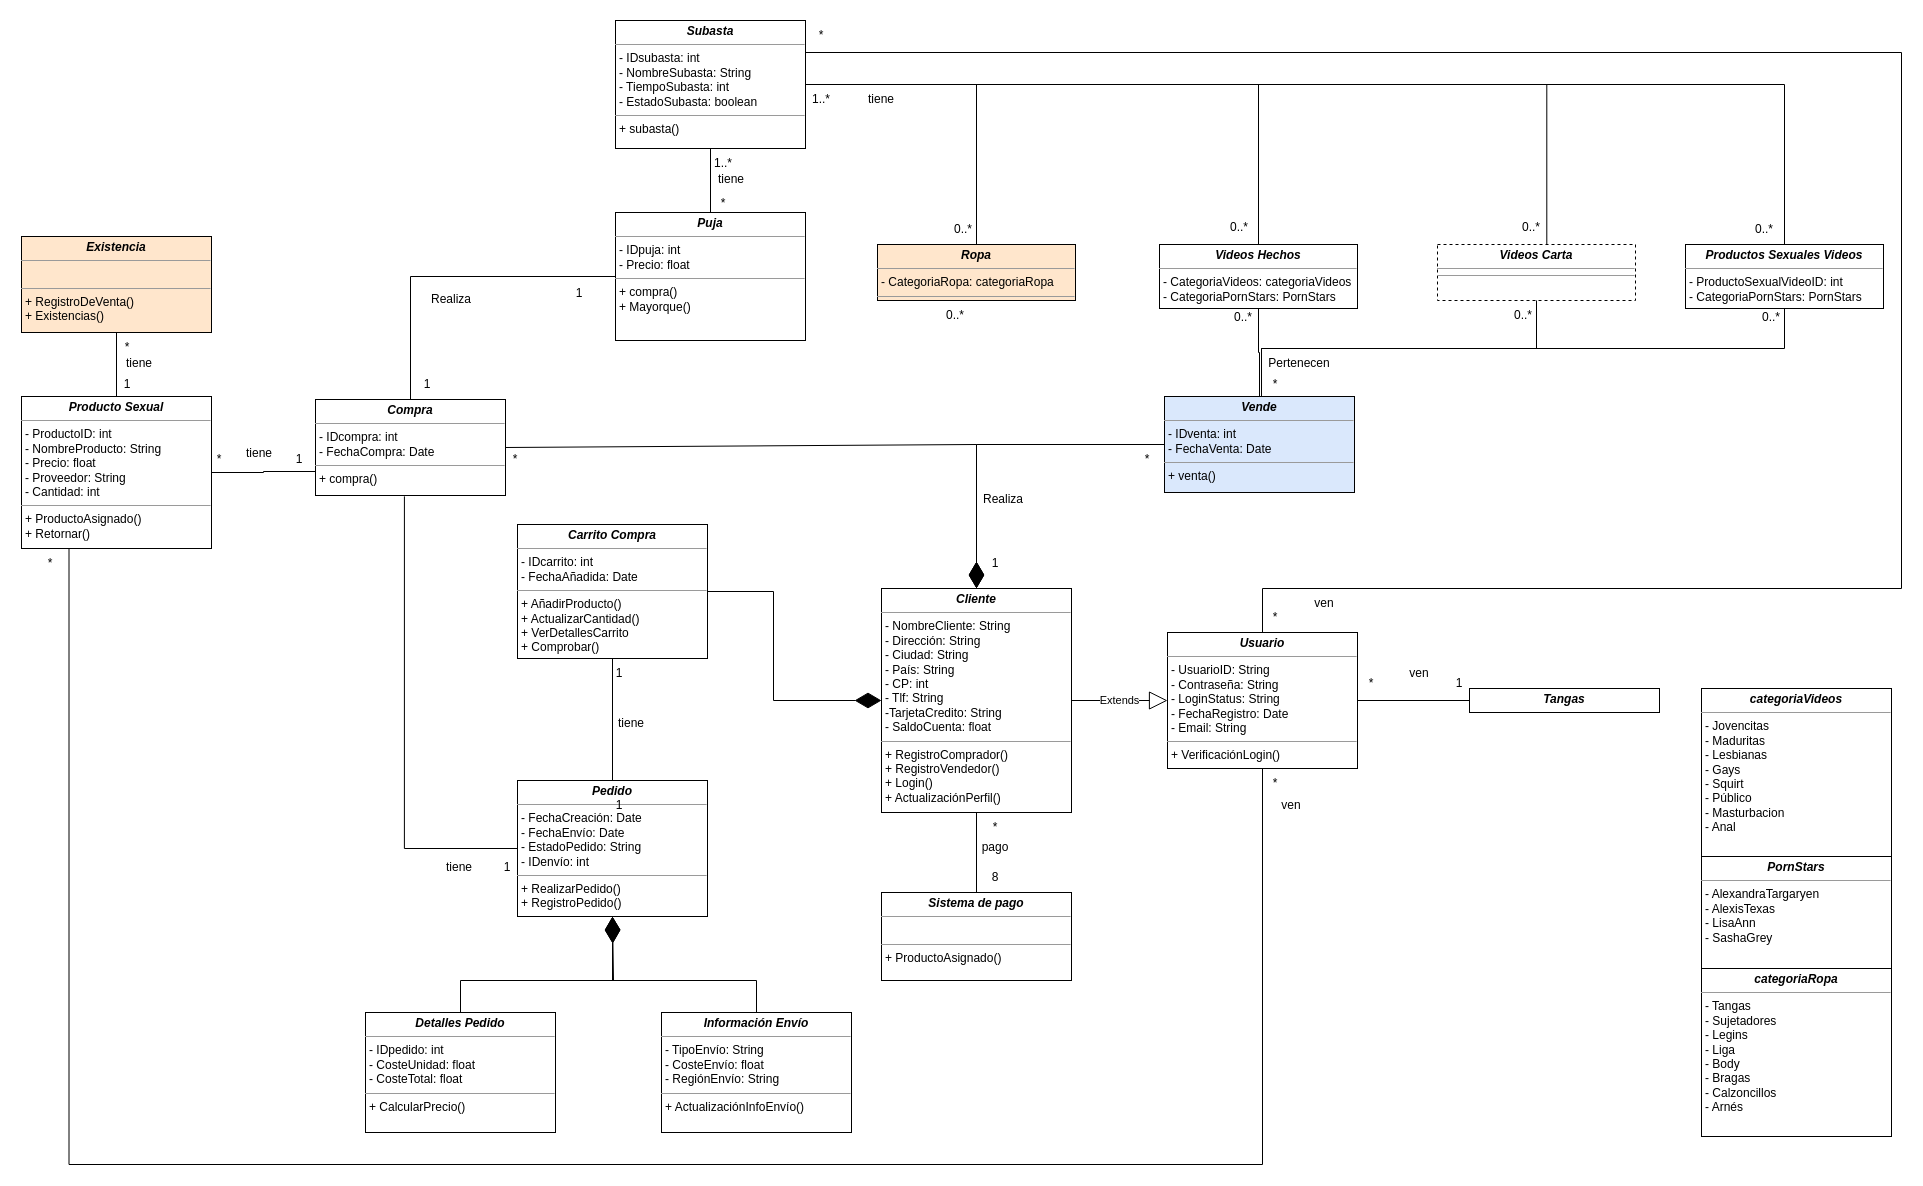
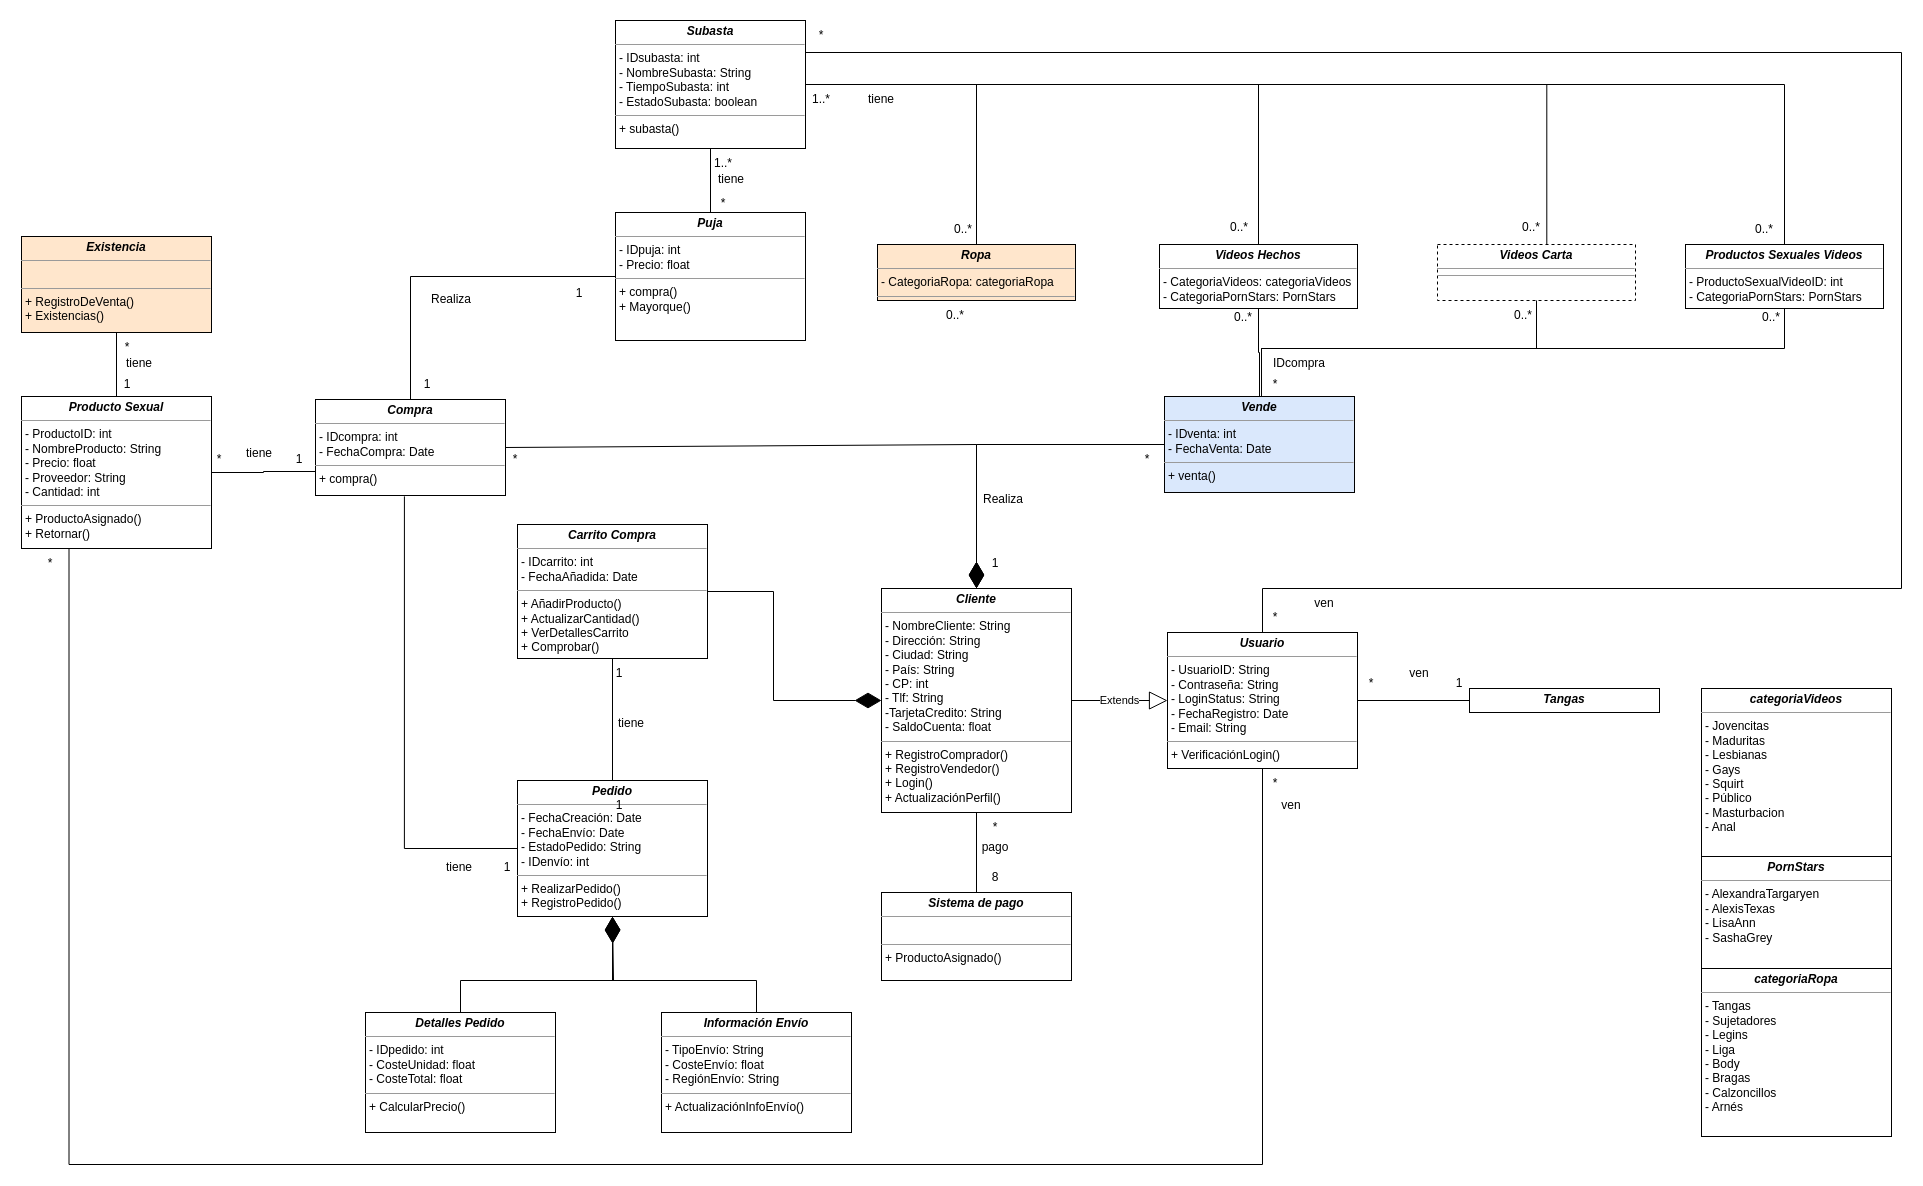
node "Pertenecen": label "Pertenecen" -> "IDcompra"
